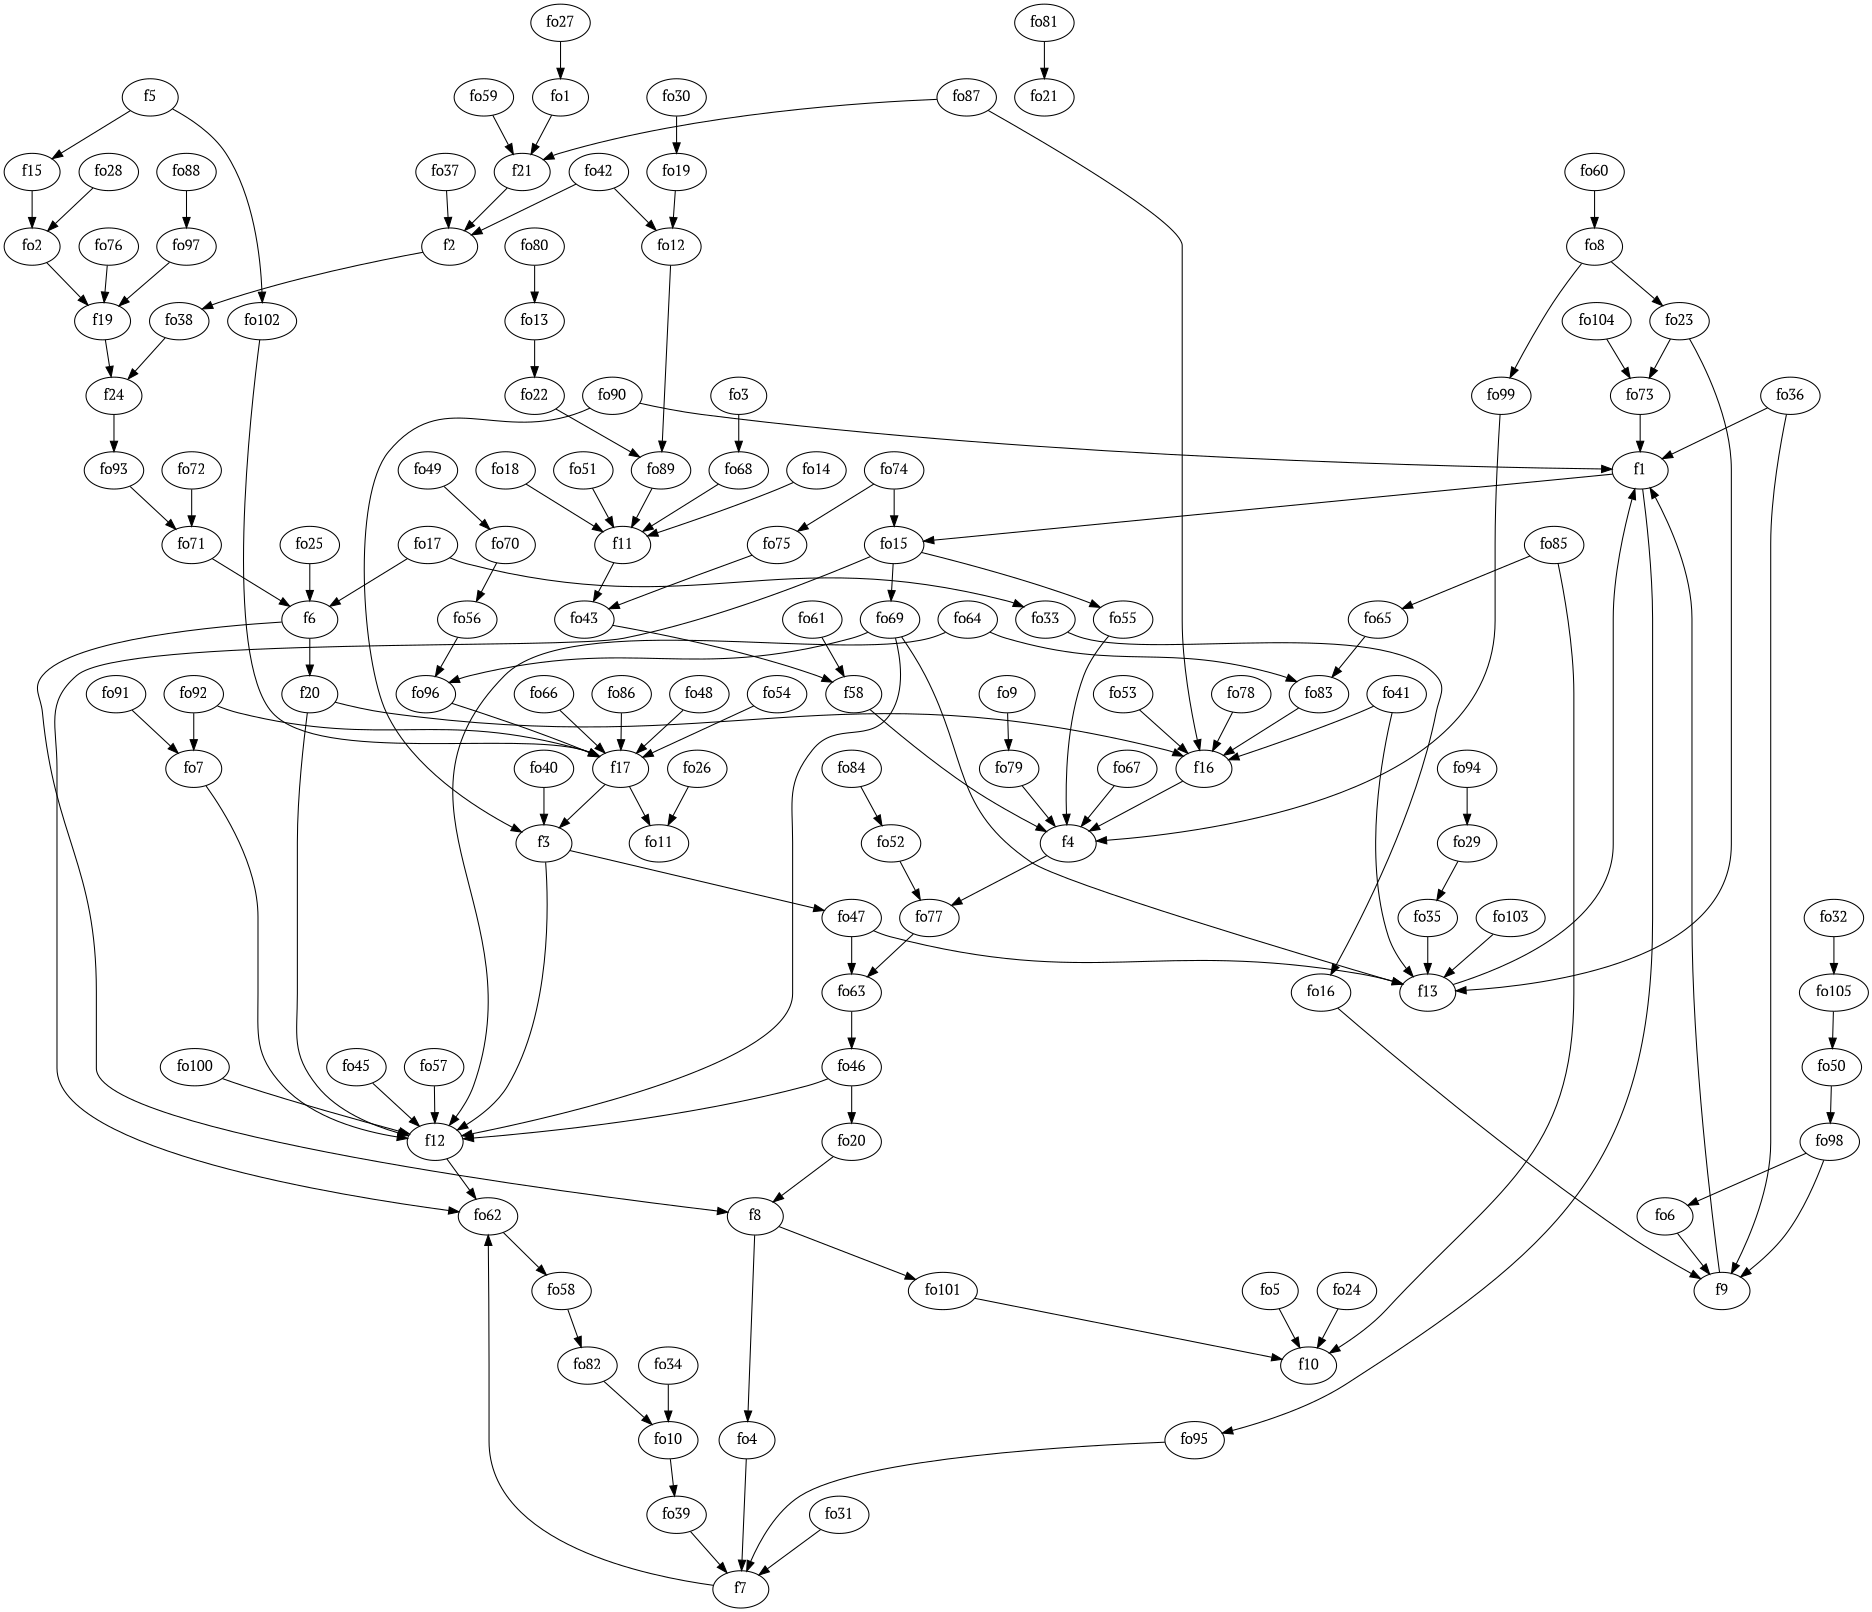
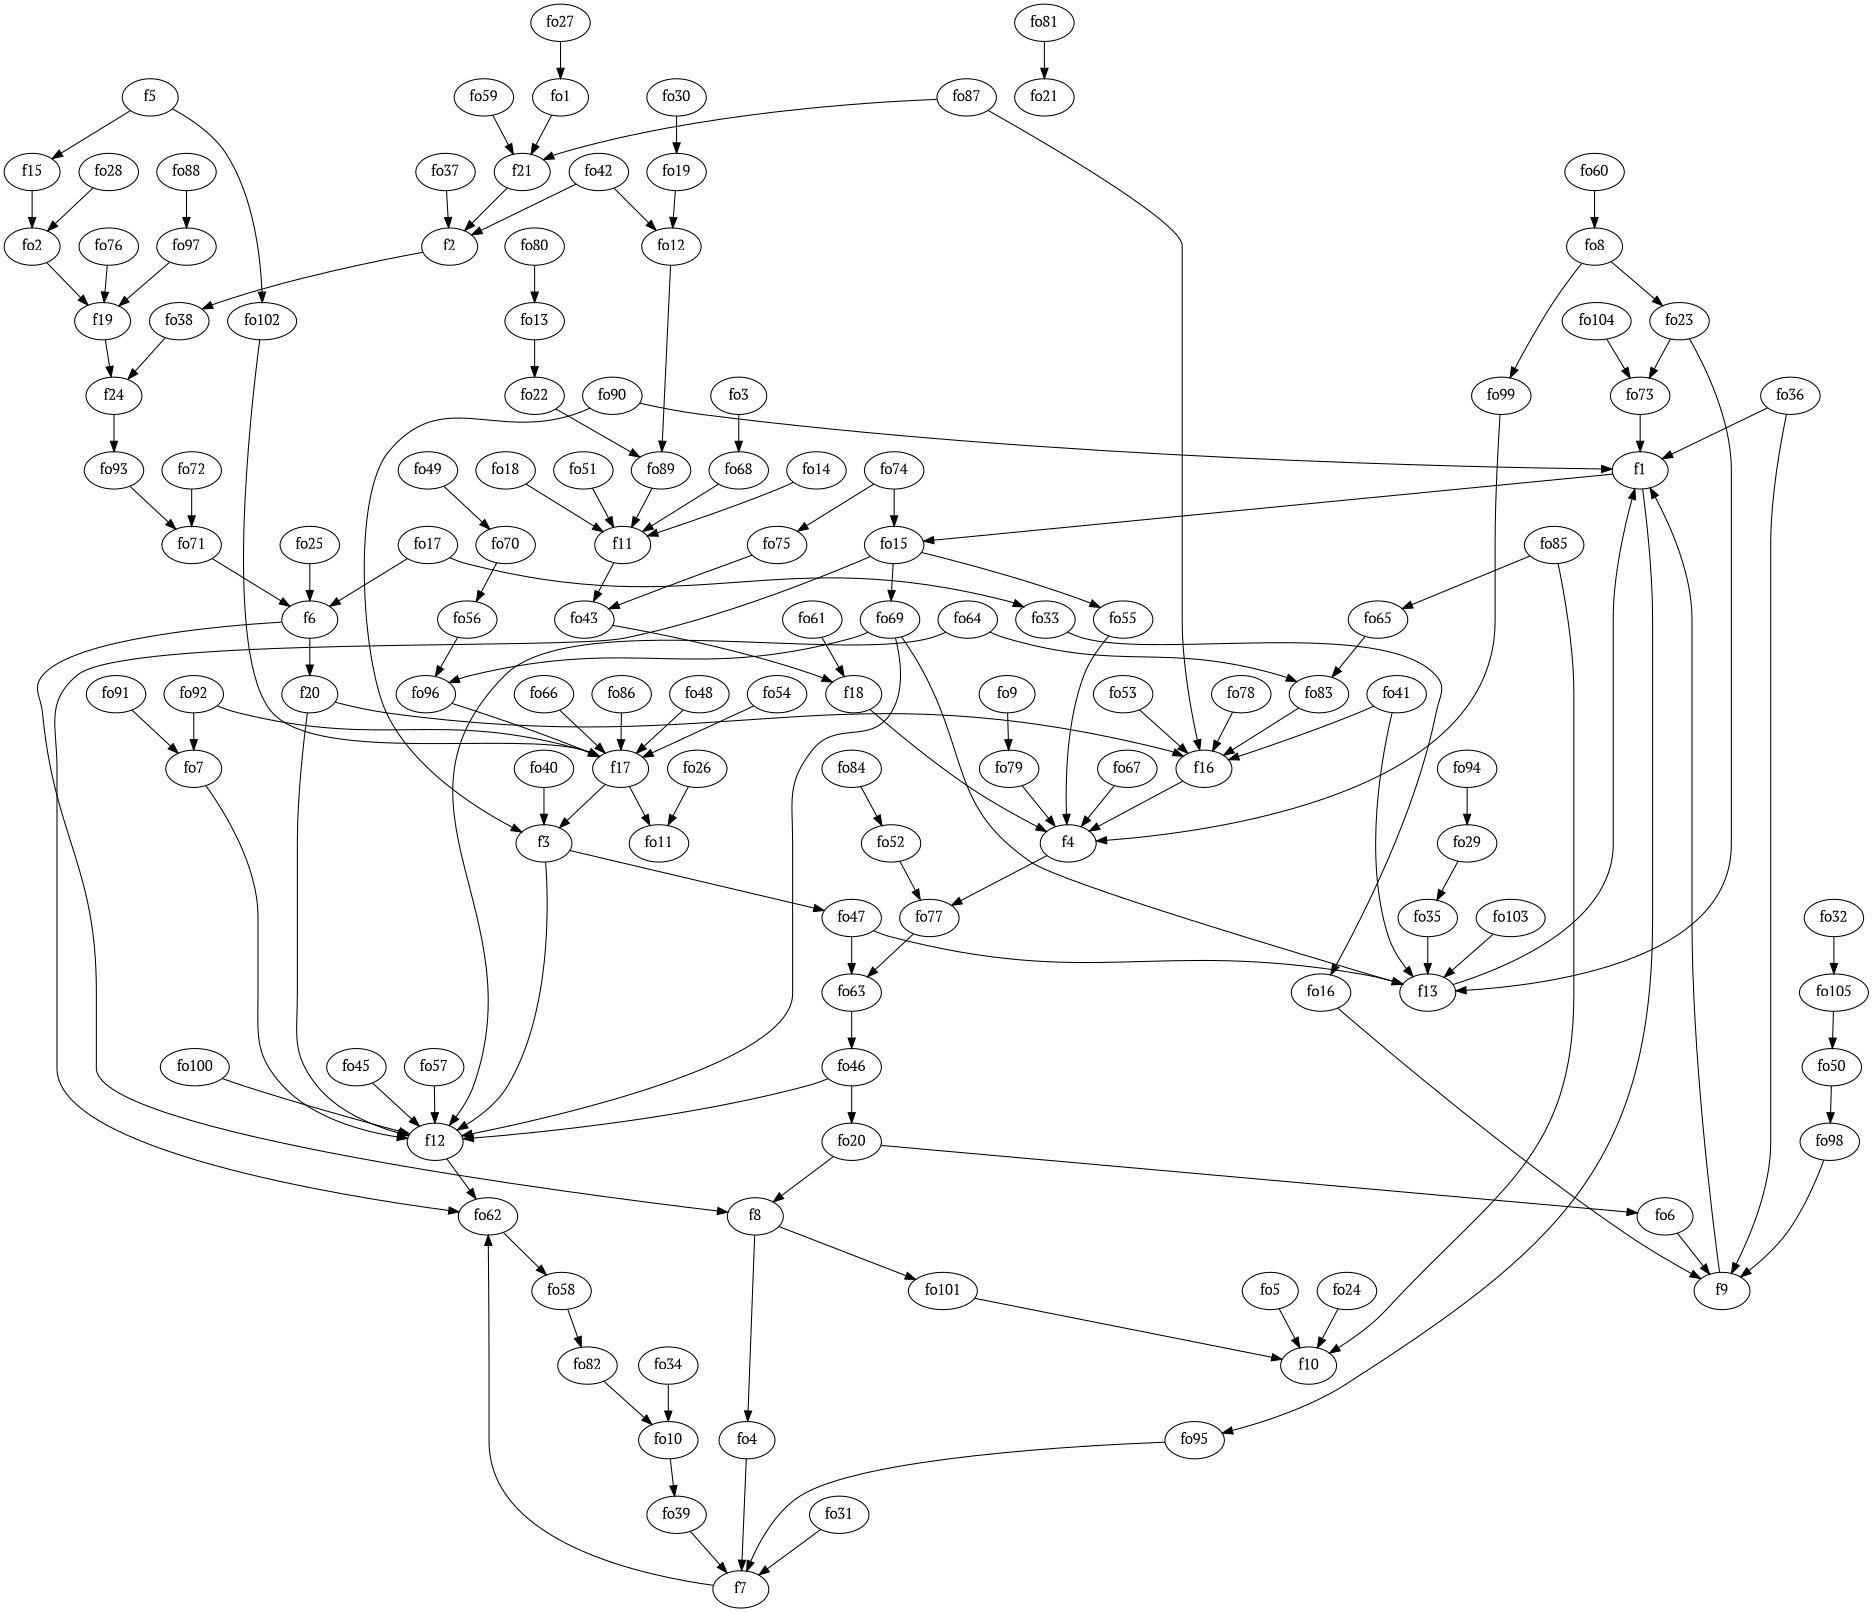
node "f58": label "f58" -> "f18"
edge "fo98" -> "fo6": now "fo20" -> "fo6"
